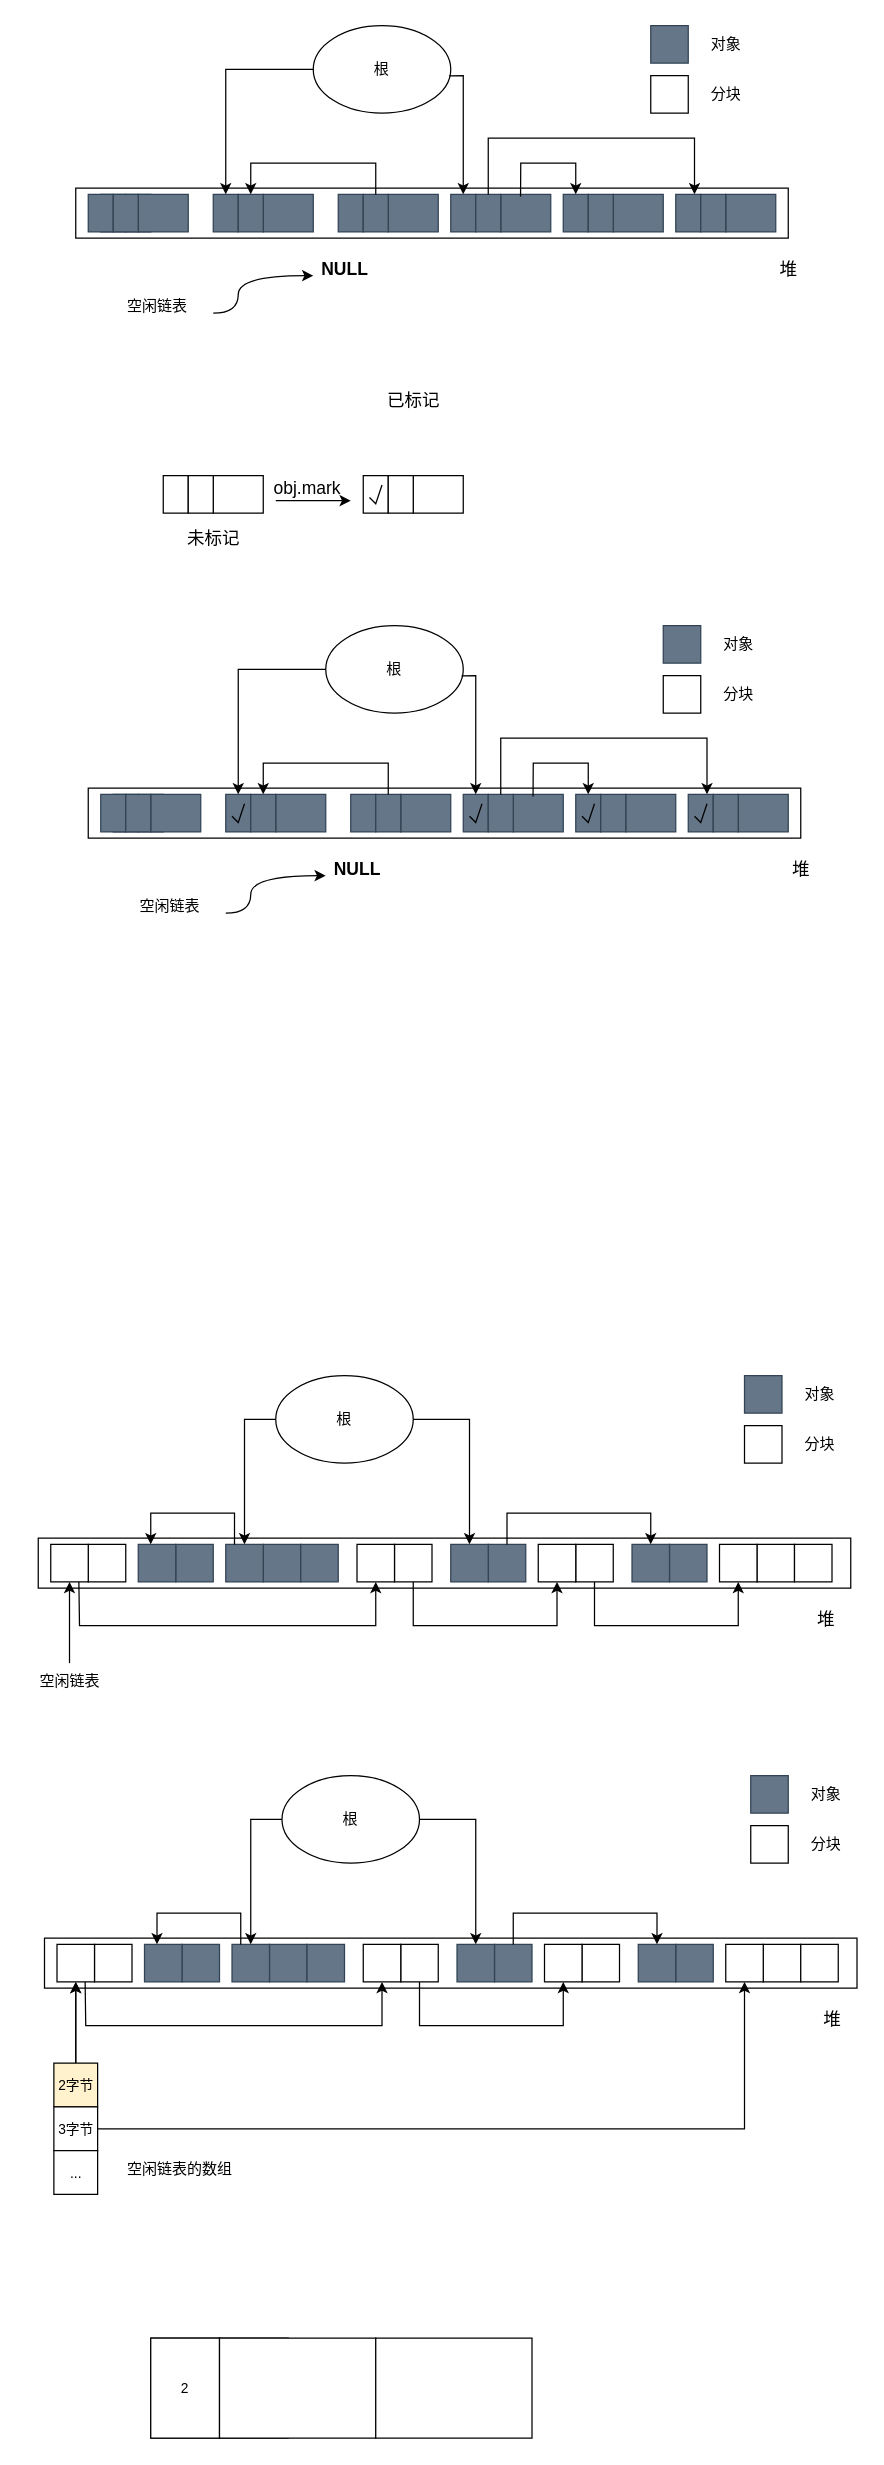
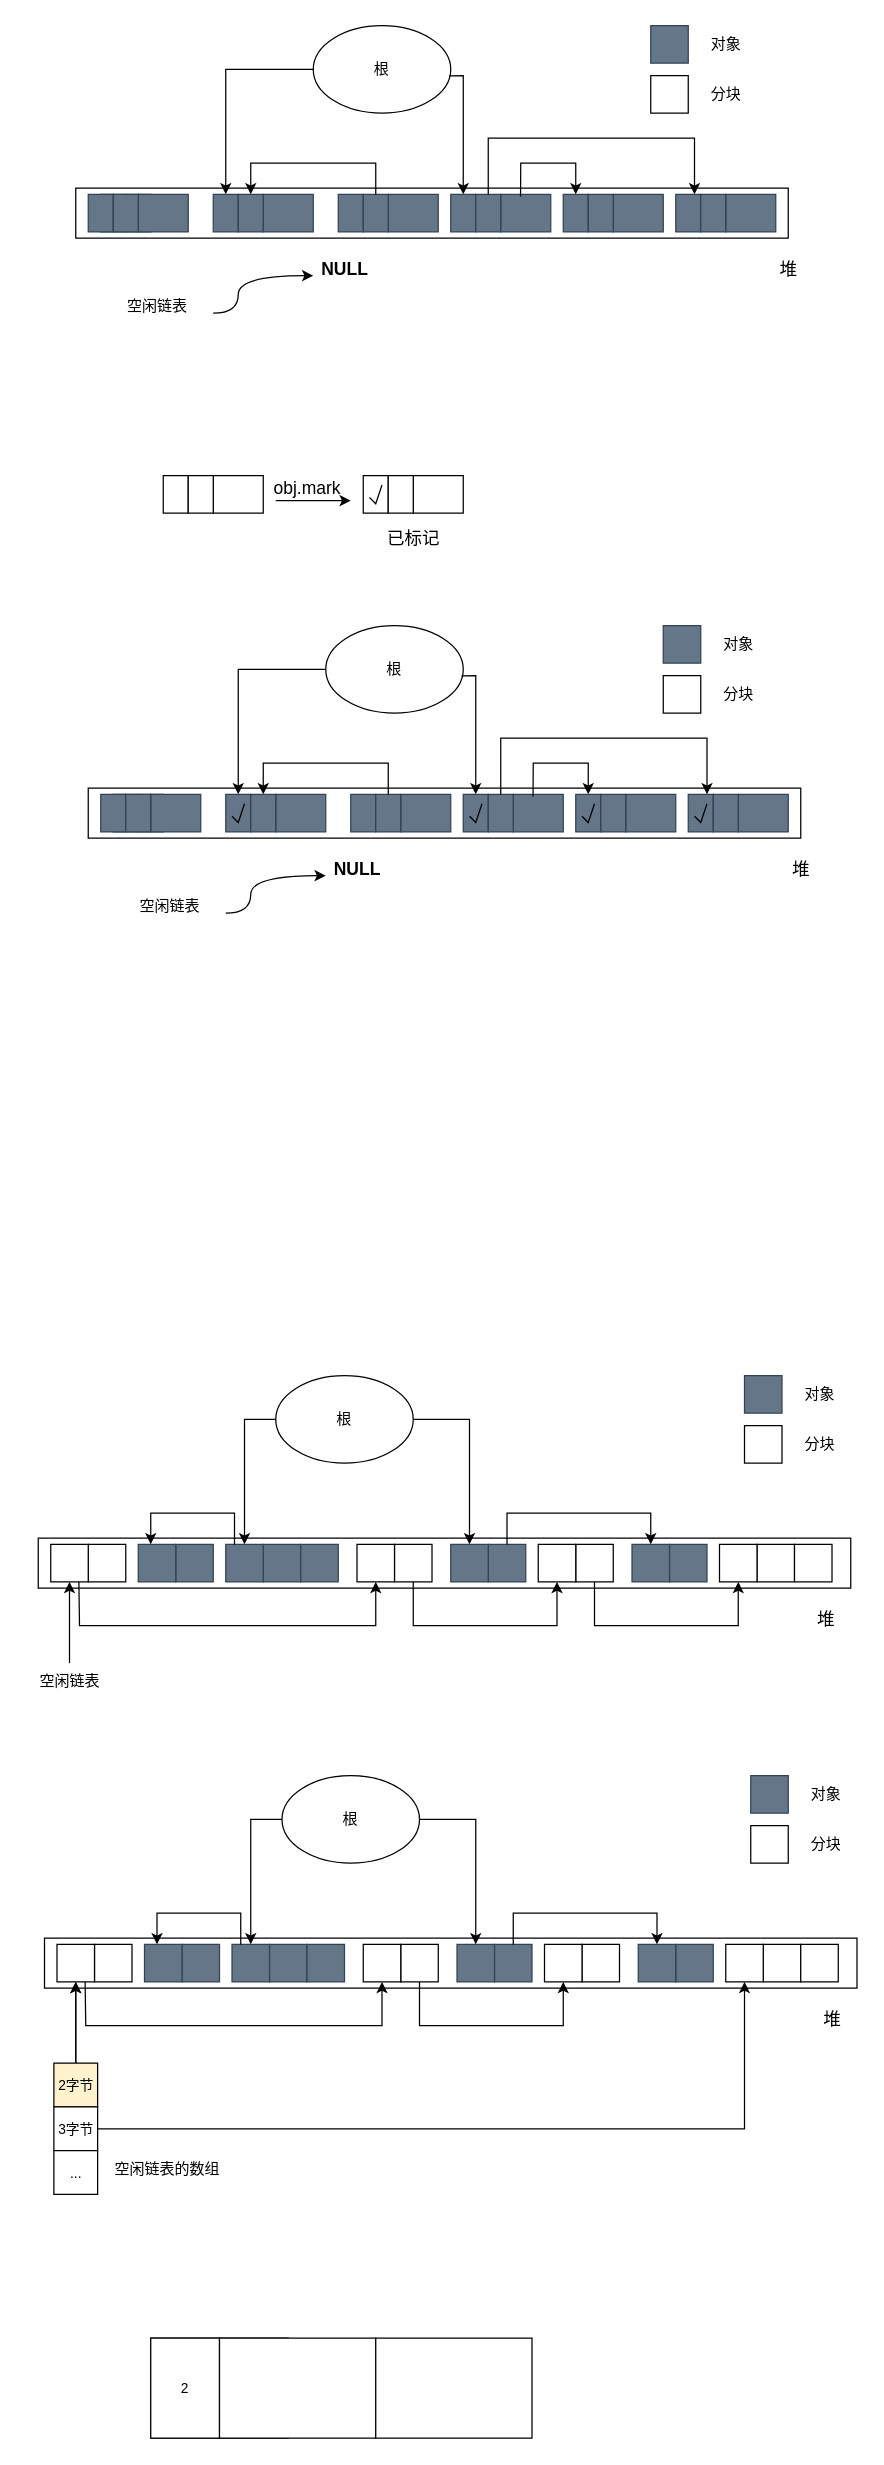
node "已标记": moved (413, 401) -> (413, 538)
node "未标记": removed
node "空闲链表的数组": moved (179, 2169) -> (166, 2169)
